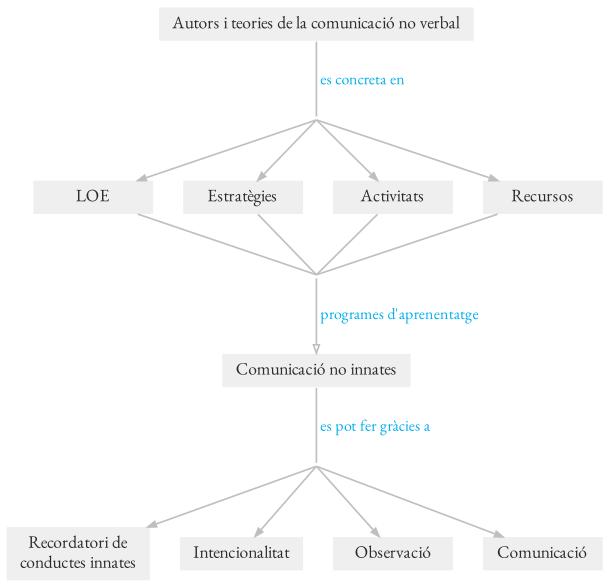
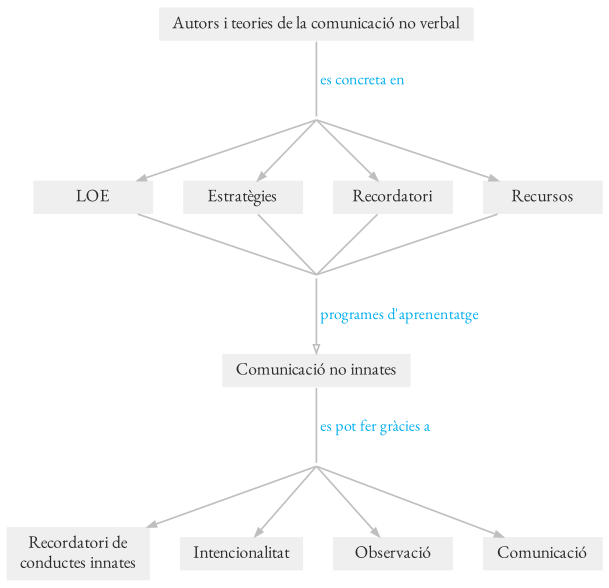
node "Activitats": label "Activitats" -> "Recordatori"
